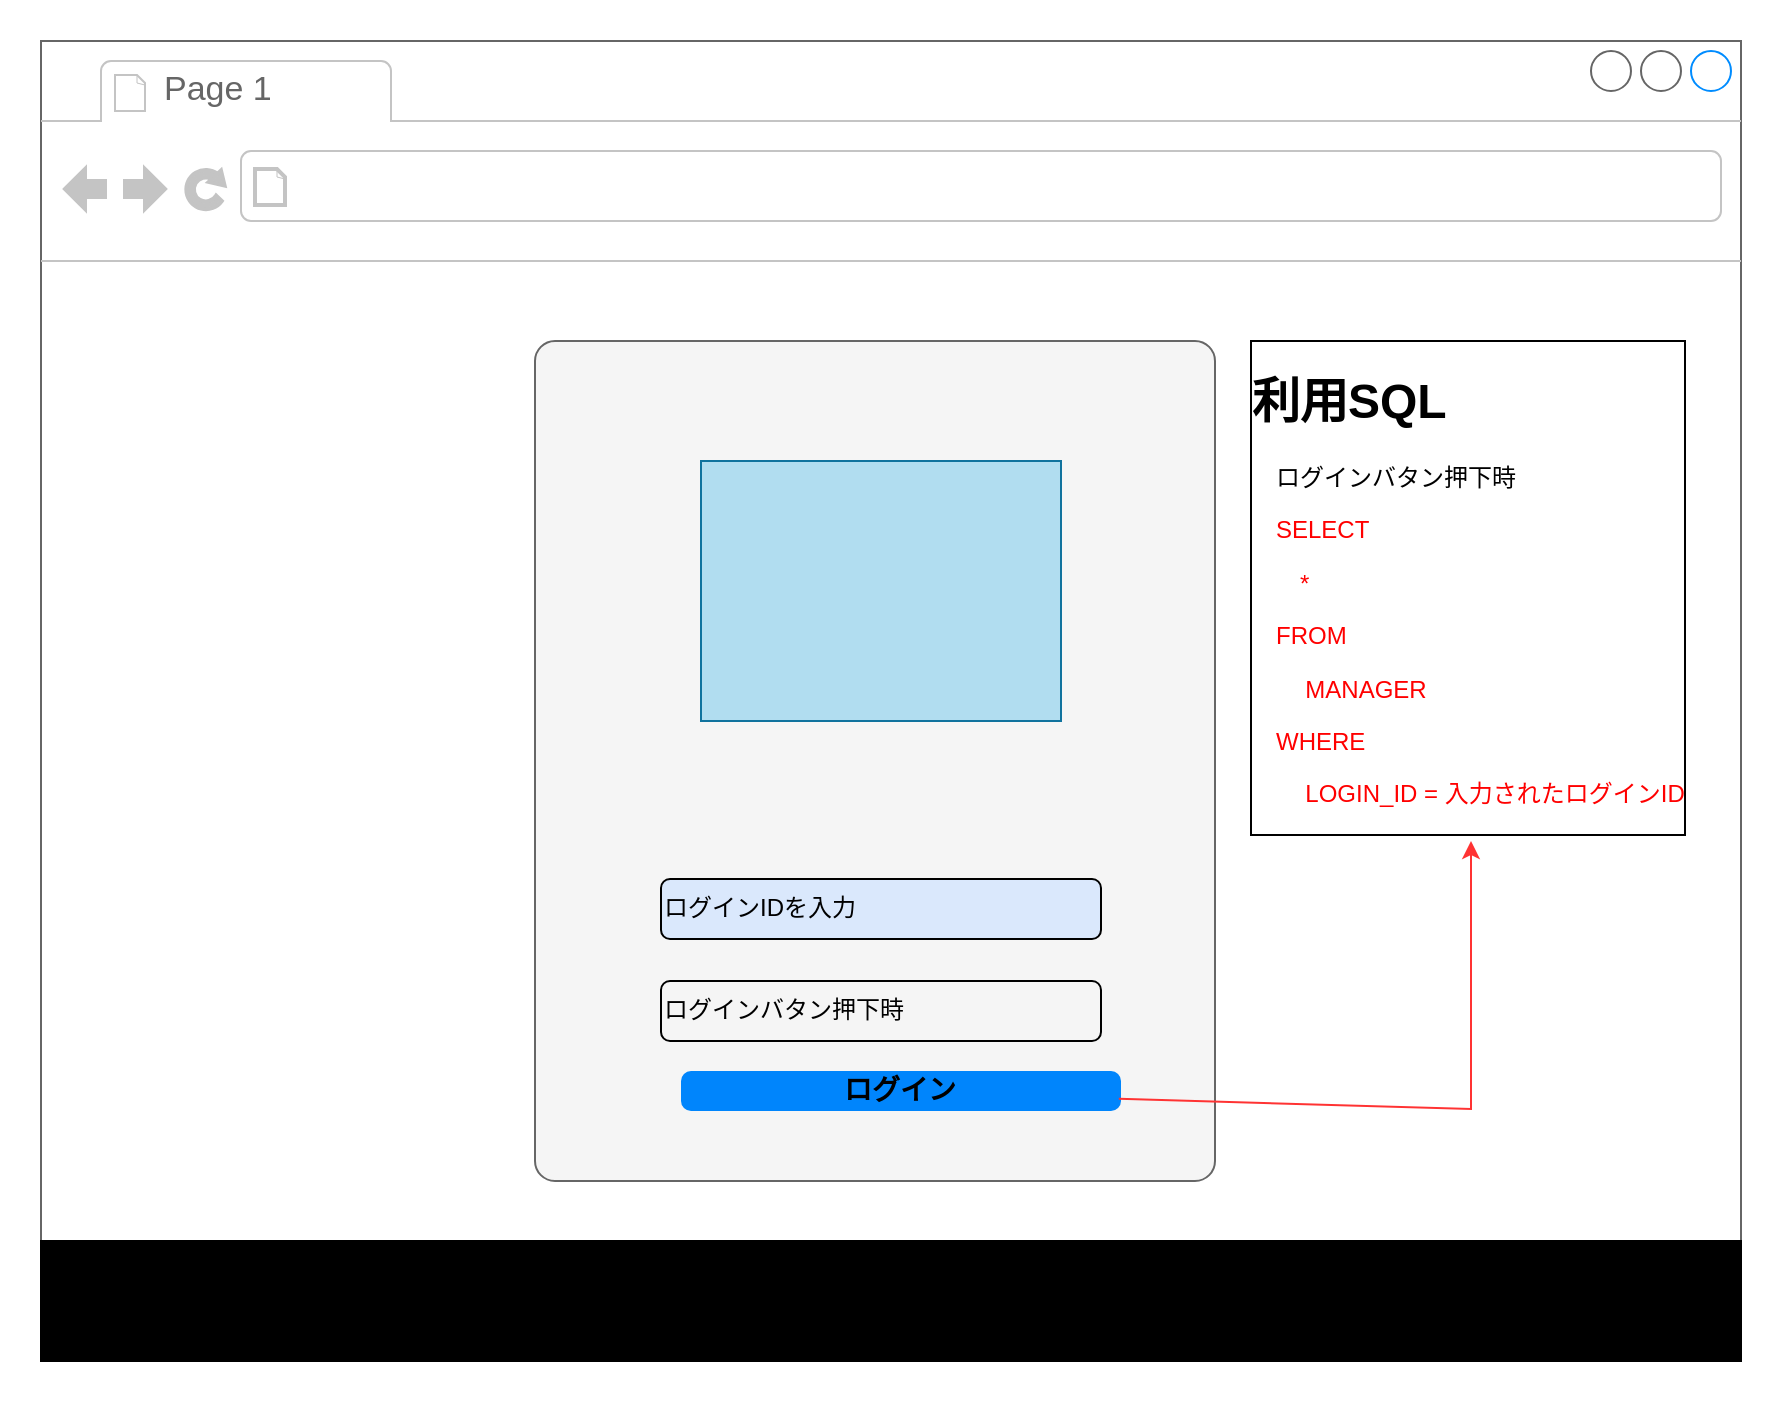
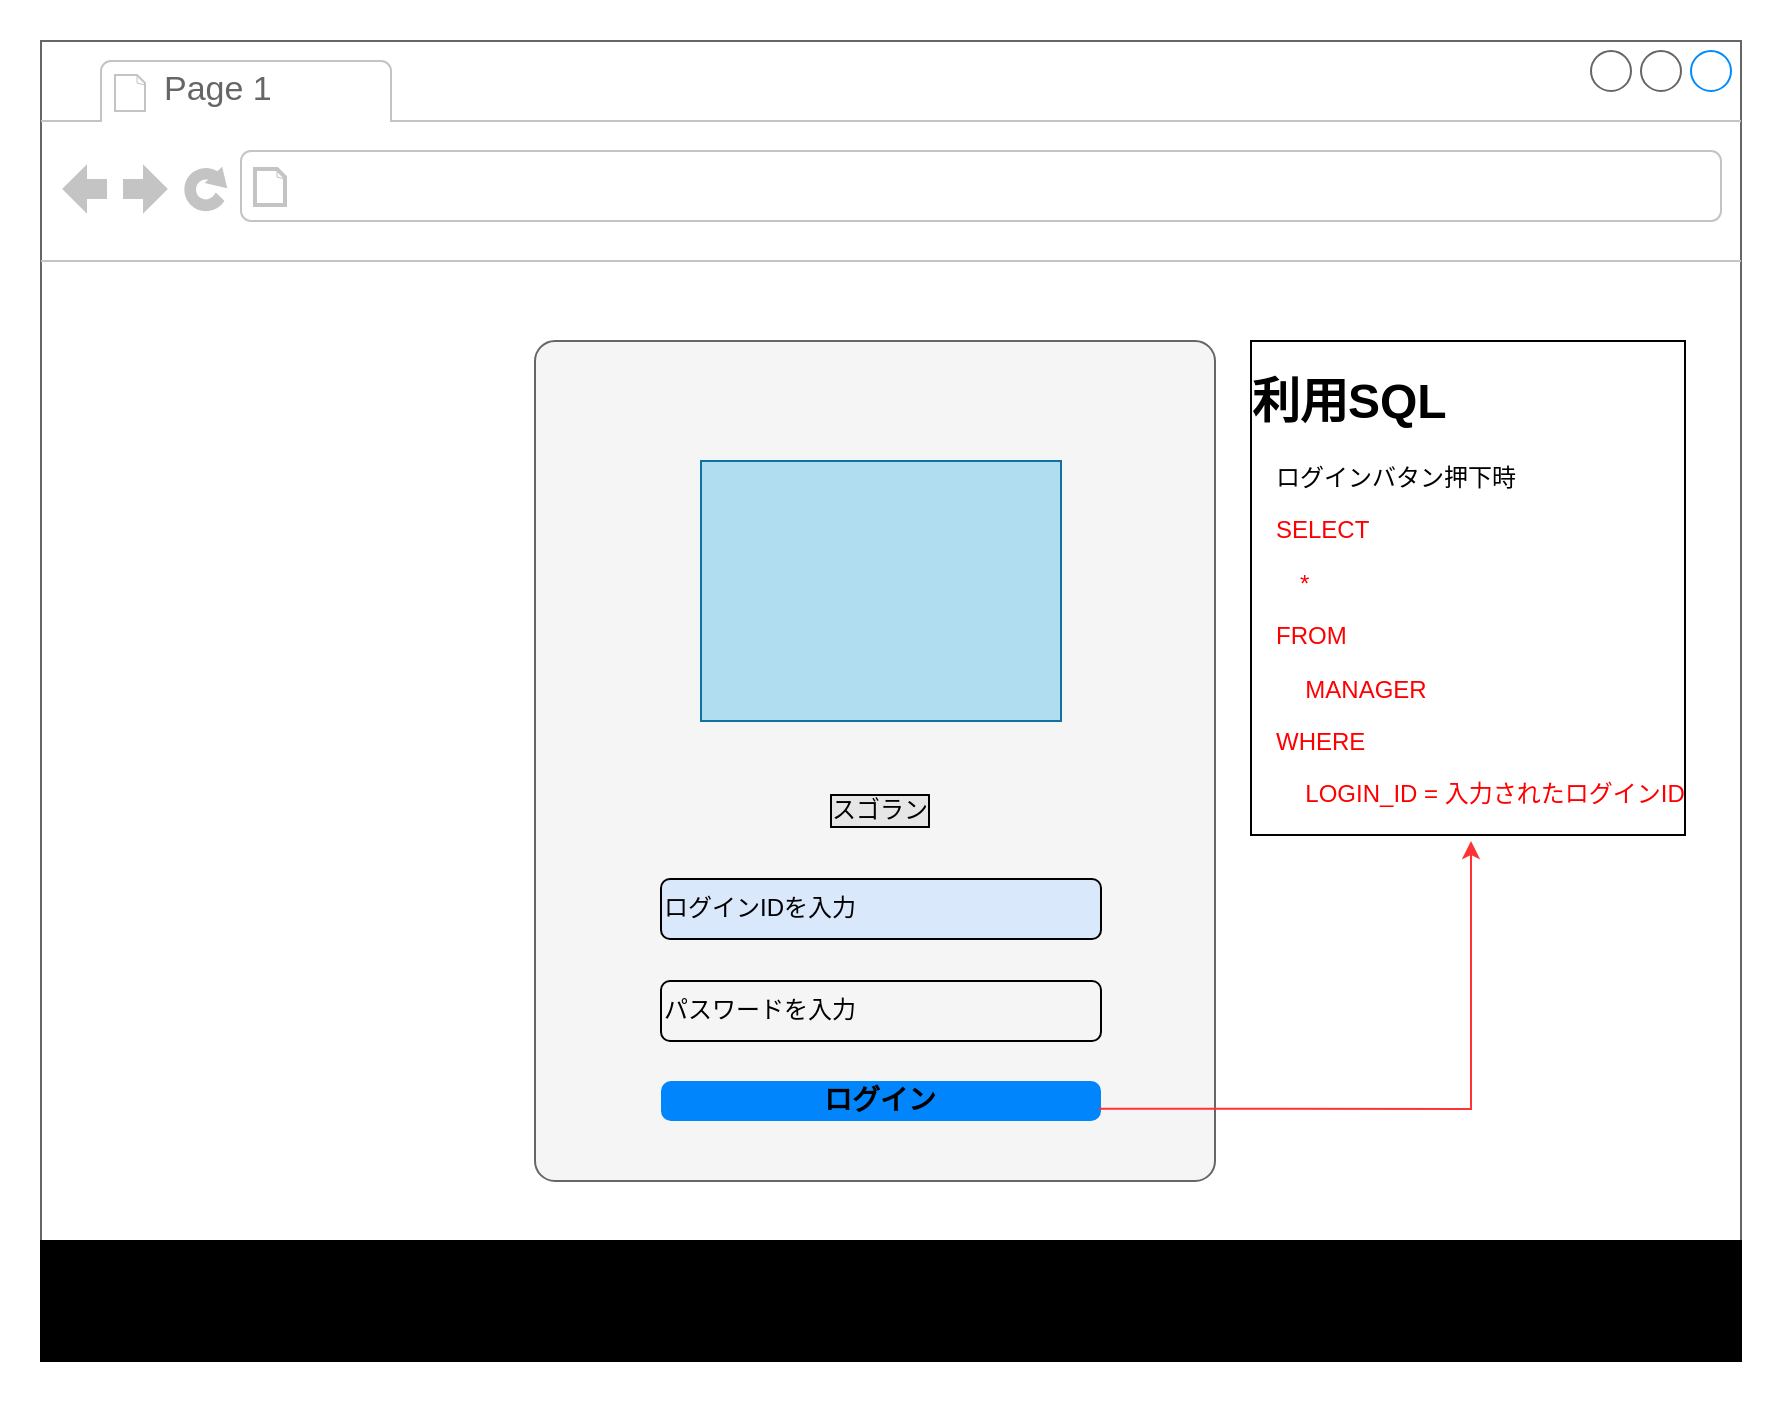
node "スゴラン": added
node "ログインバタン押下時": label "ログインバタン押下時" -> "パスワードを入力"
node "ログイン": moved (901, 1091) -> (881, 1101)
